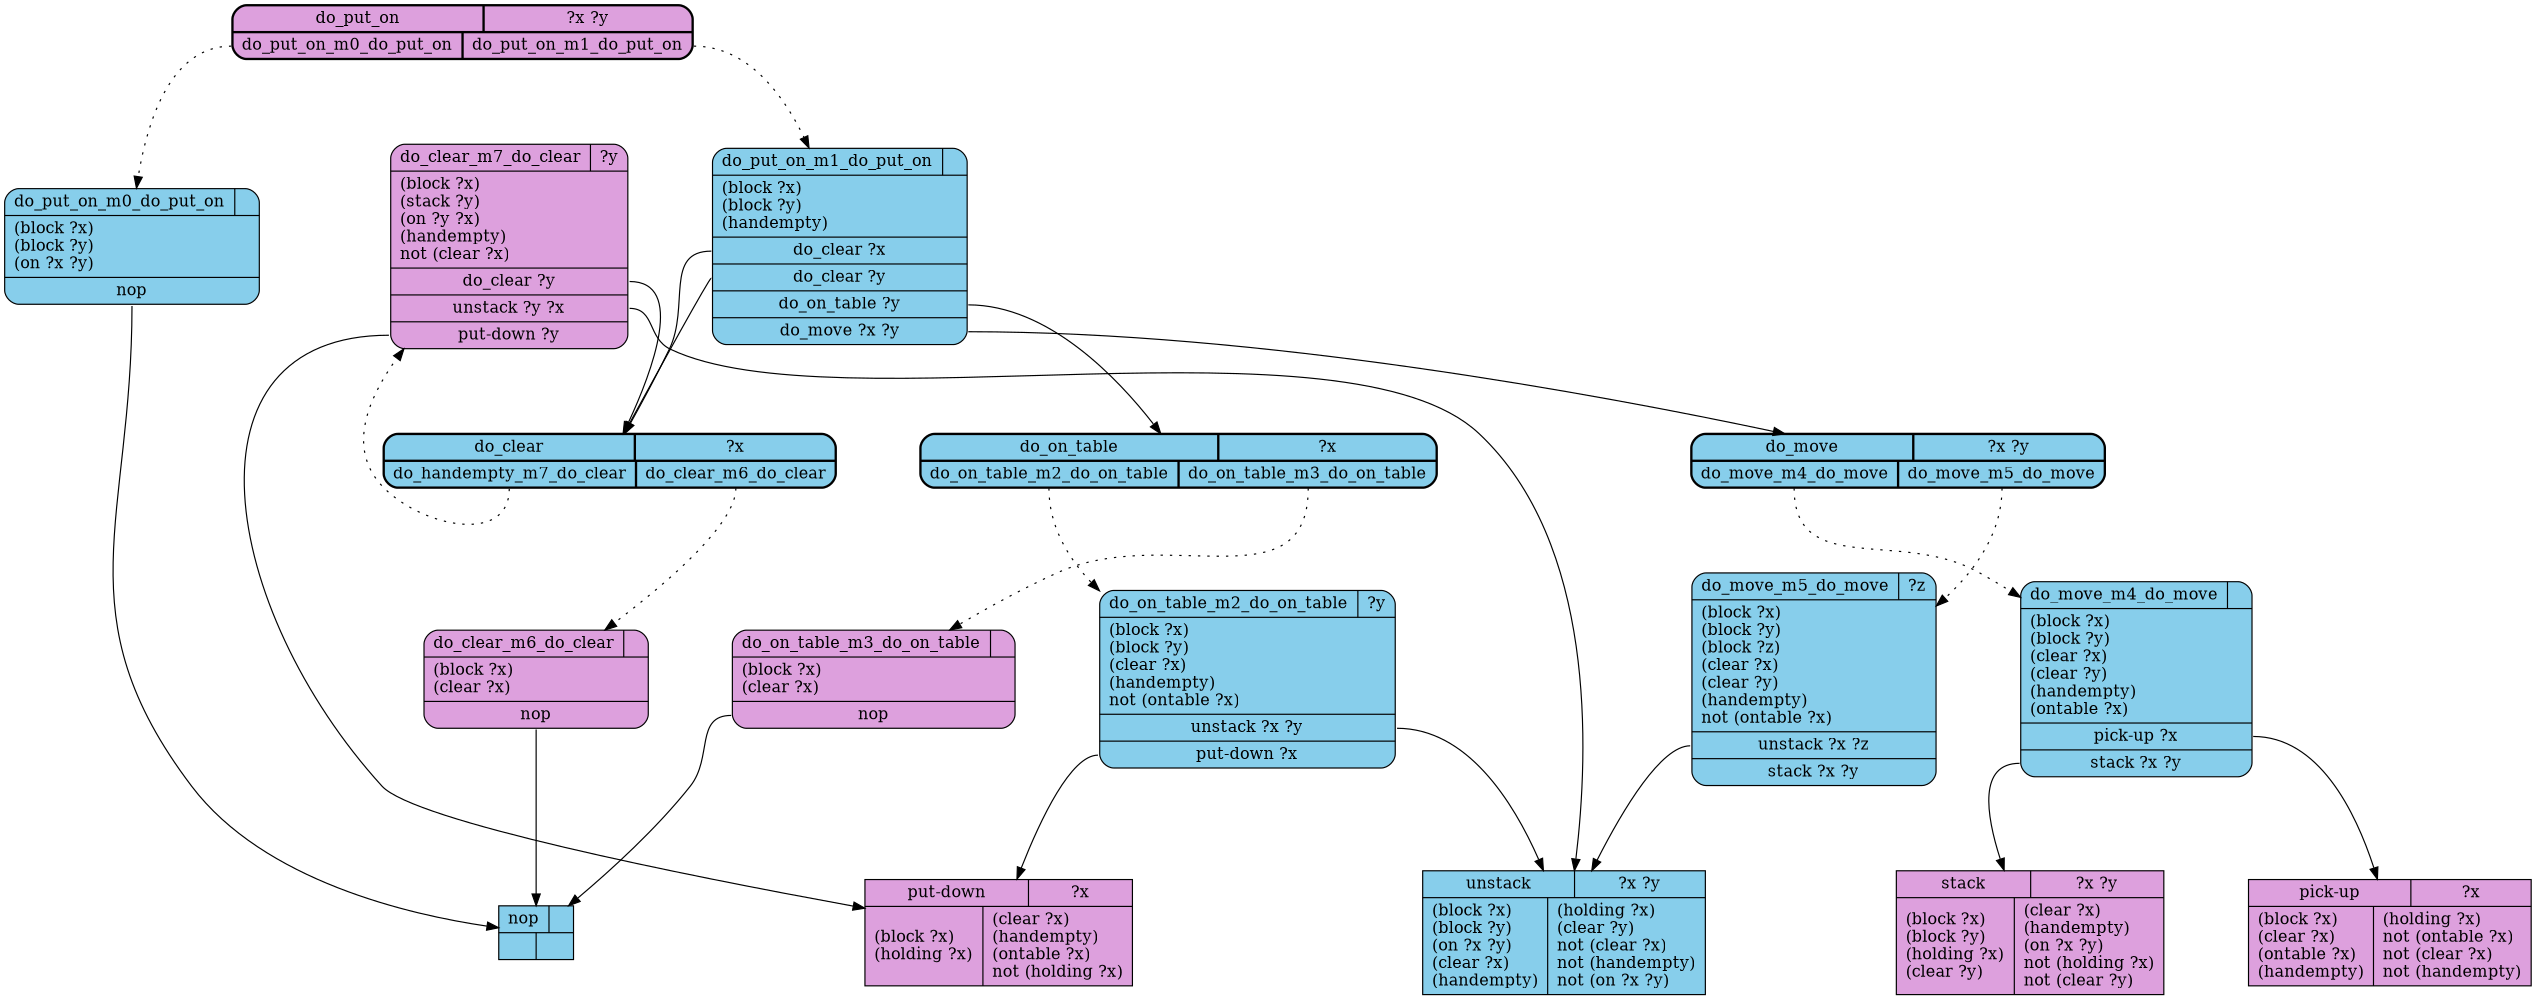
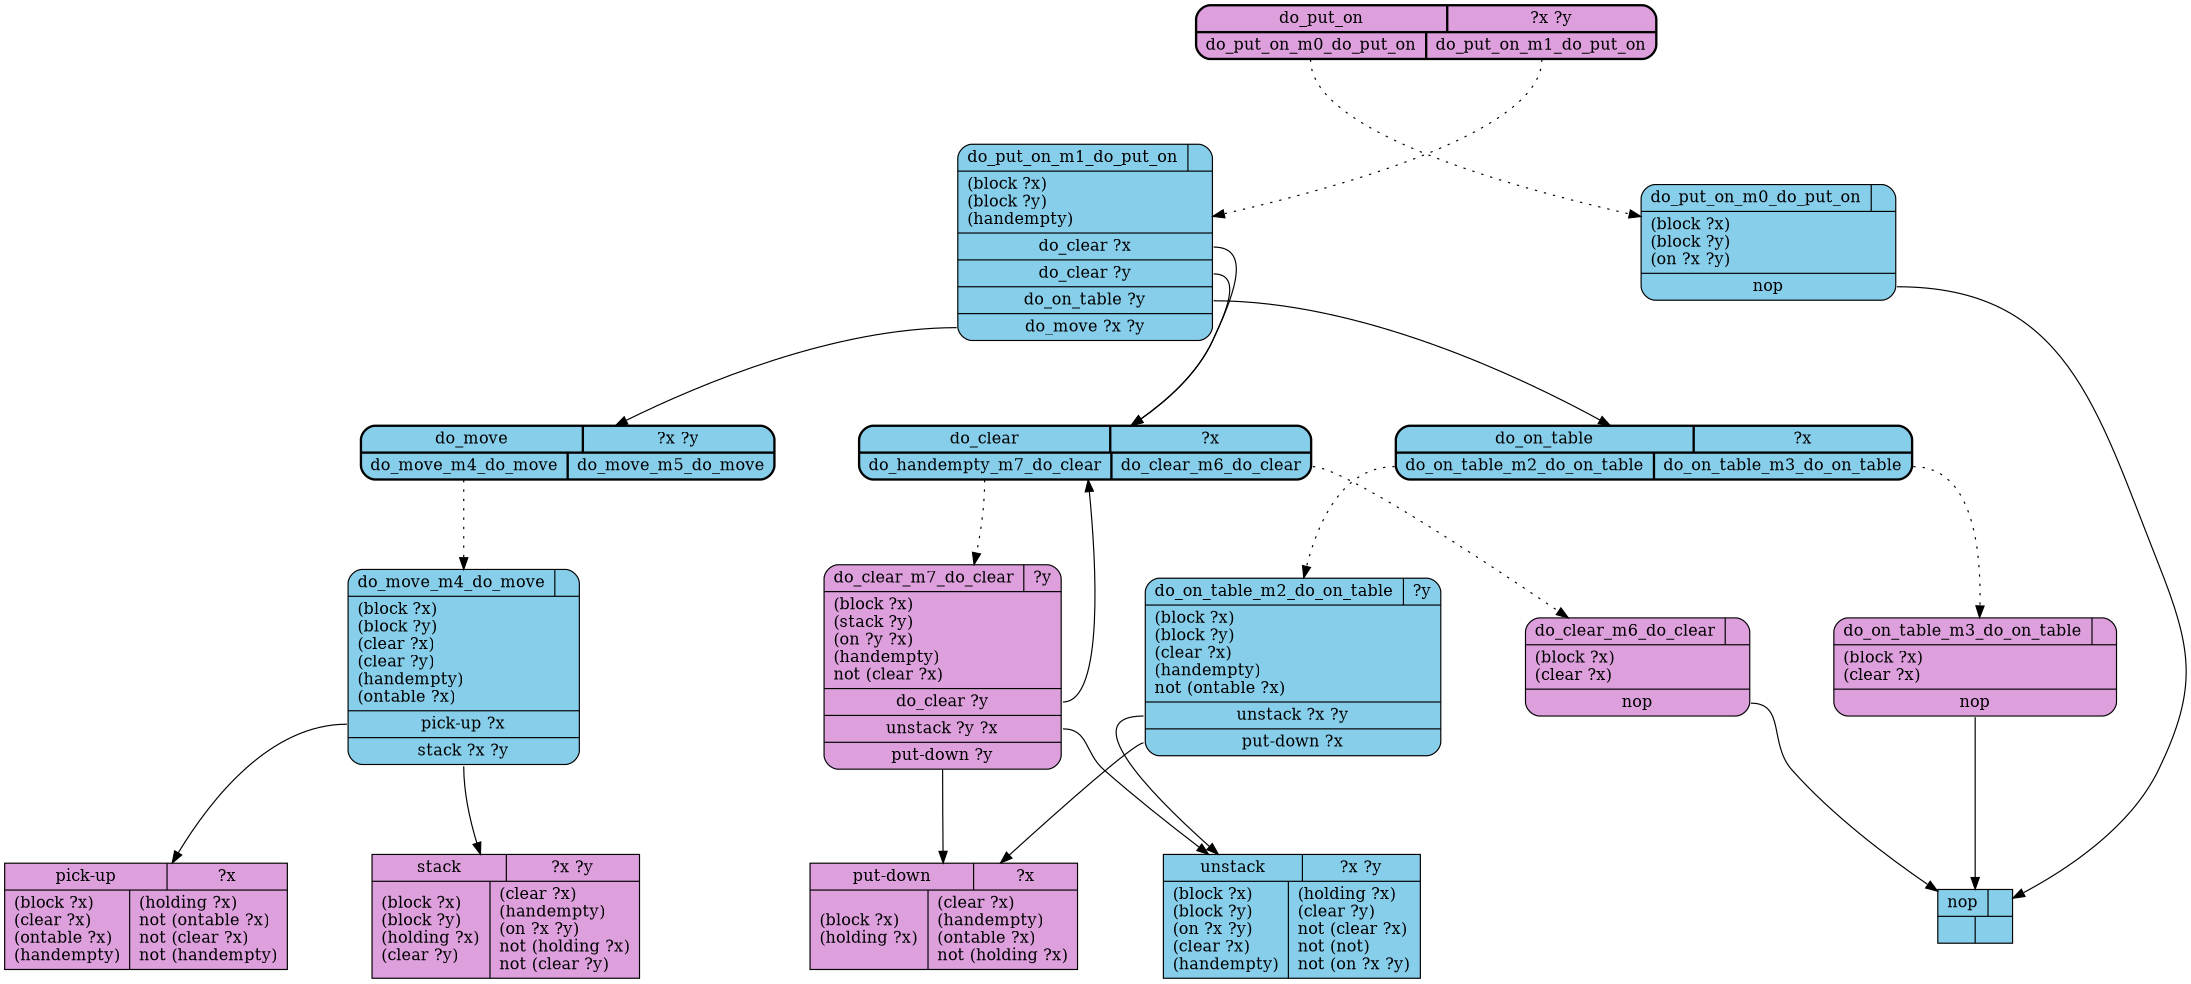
node "do_move_m5_do_move": removed
node "unstack": text "not (handempty)" -> "not (not)"
